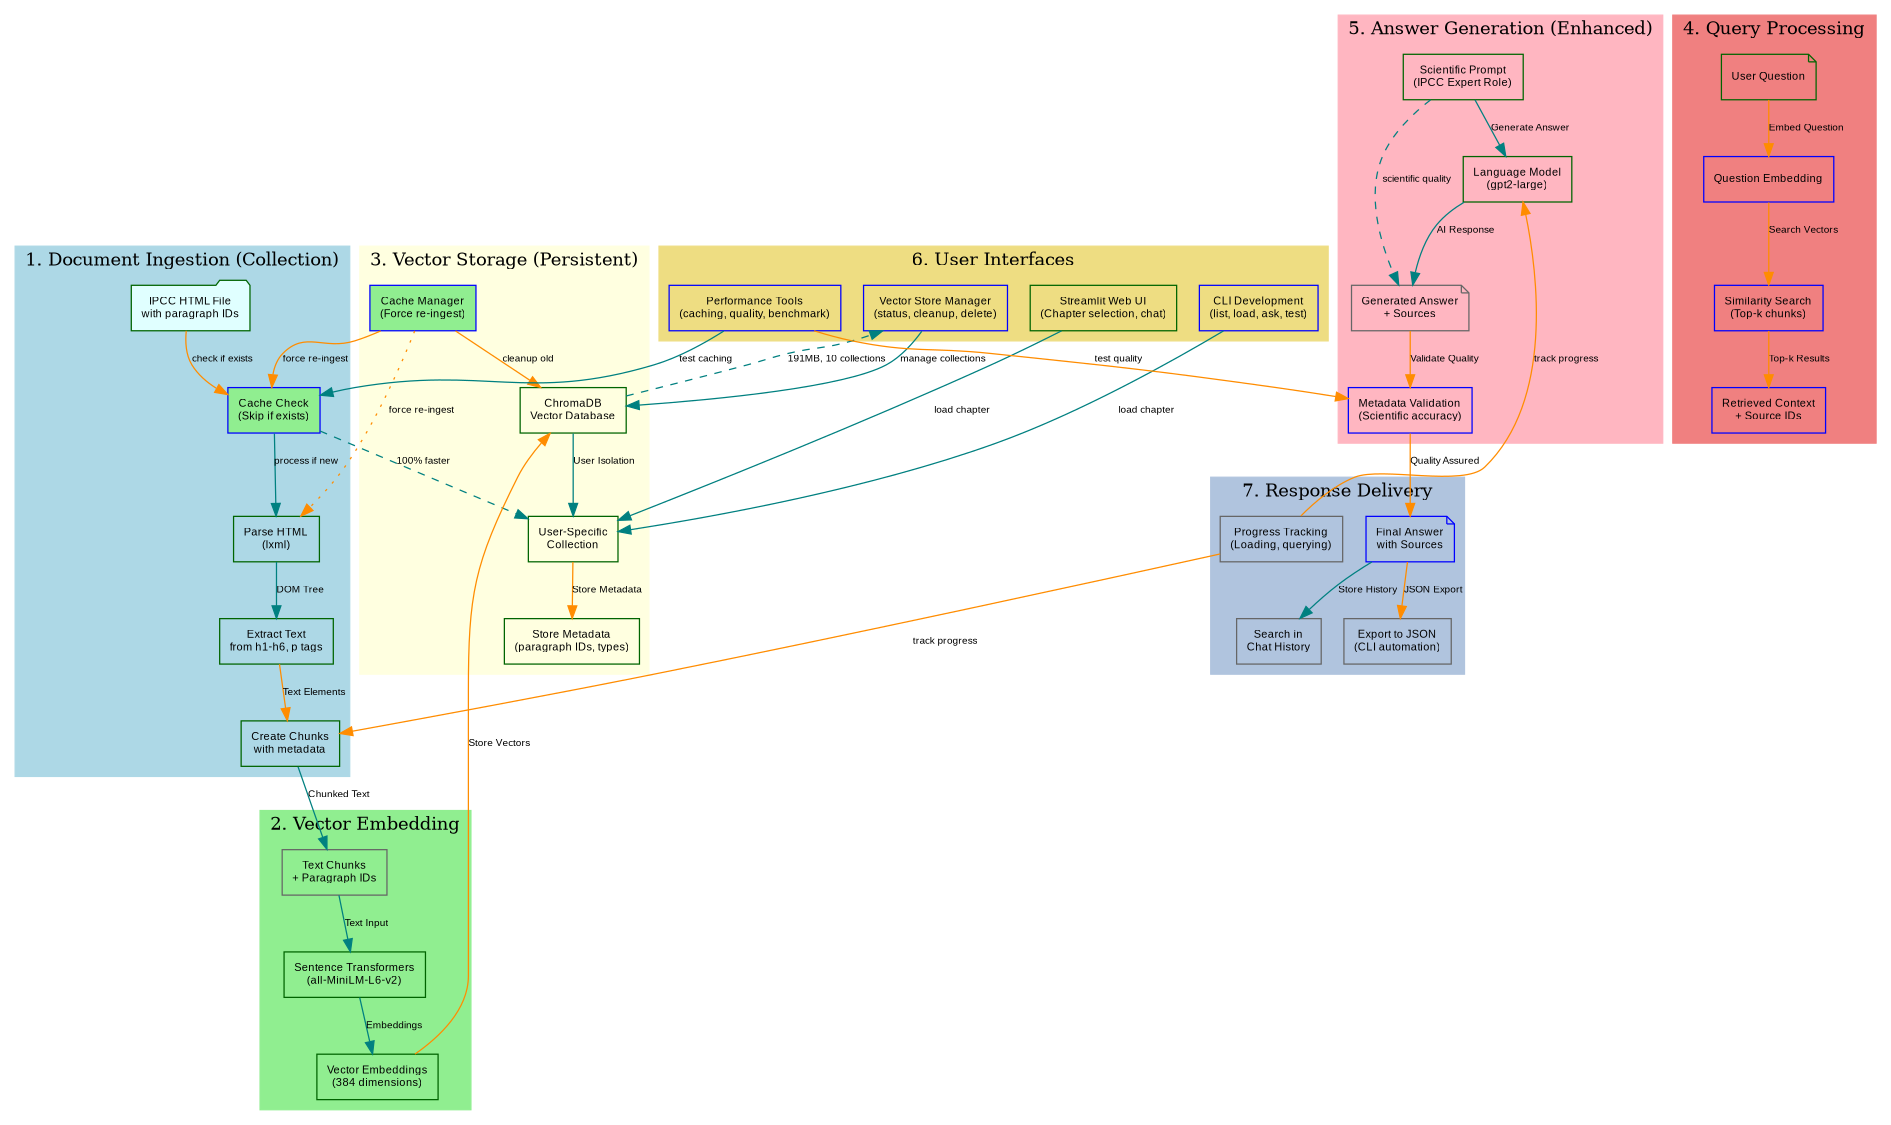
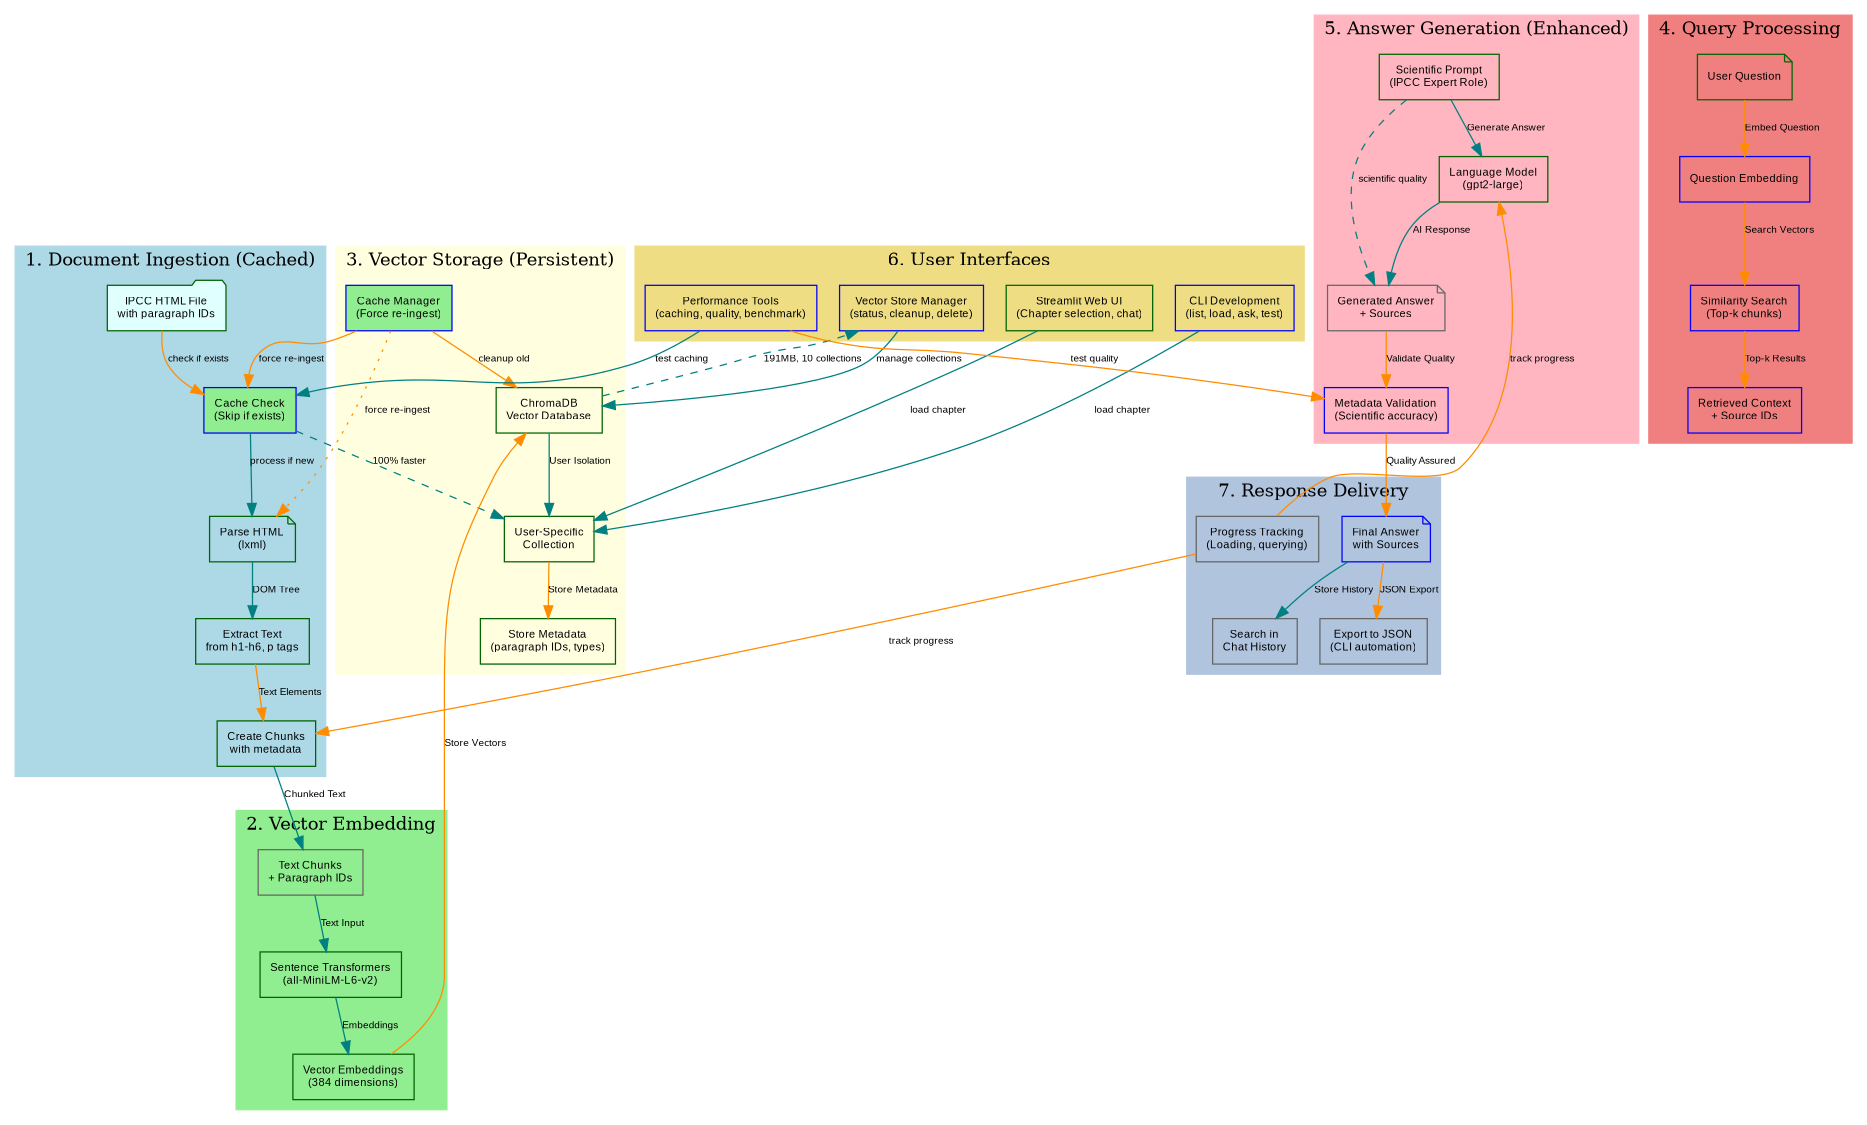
cluster "1. Document Ingestion (Collection)": label "1. Document Ingestion (Collection)" -> "1. Document Ingestion (Cached)"
node "Parse HTML (lxml)": shape box -> note
